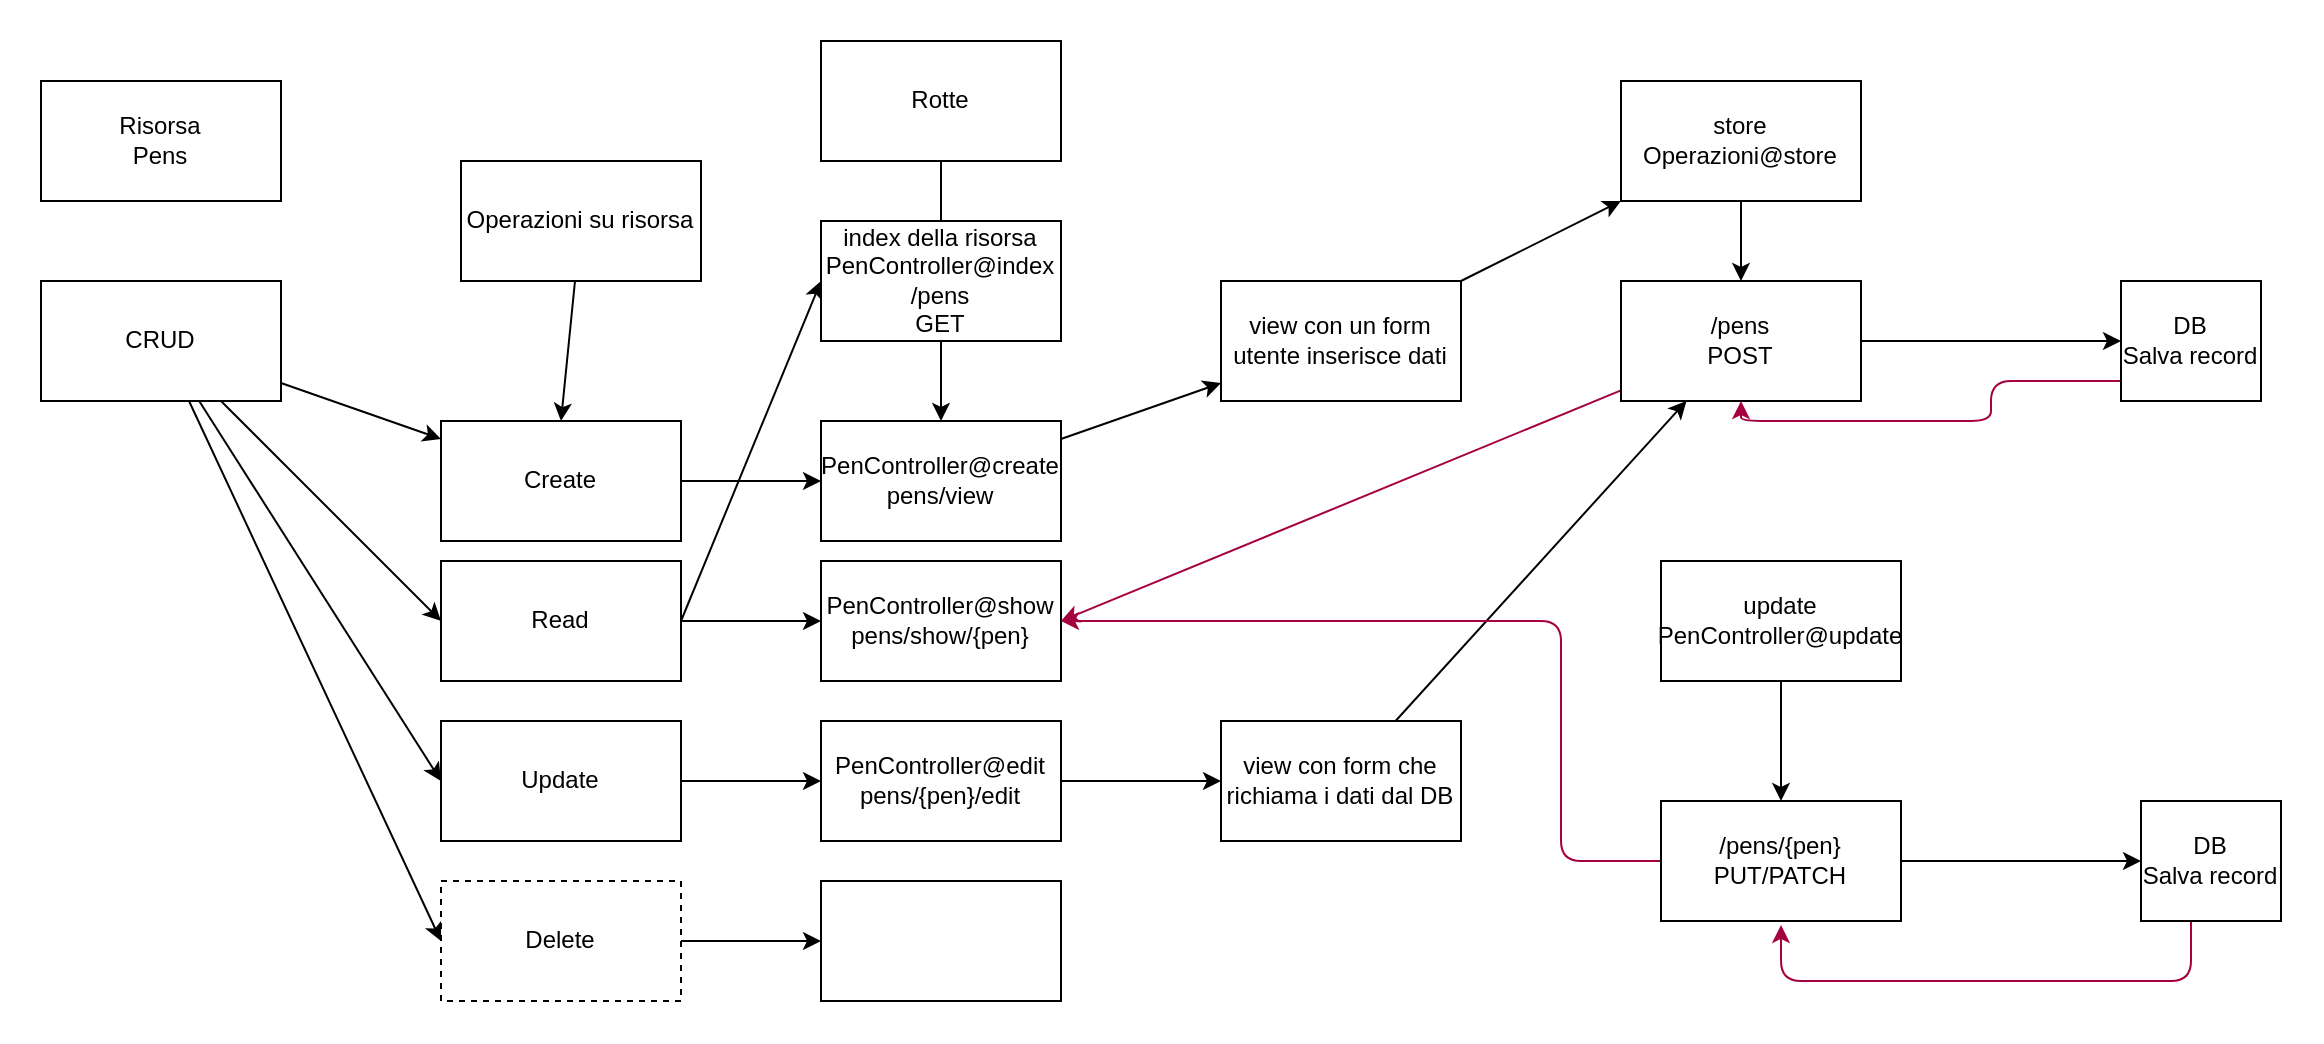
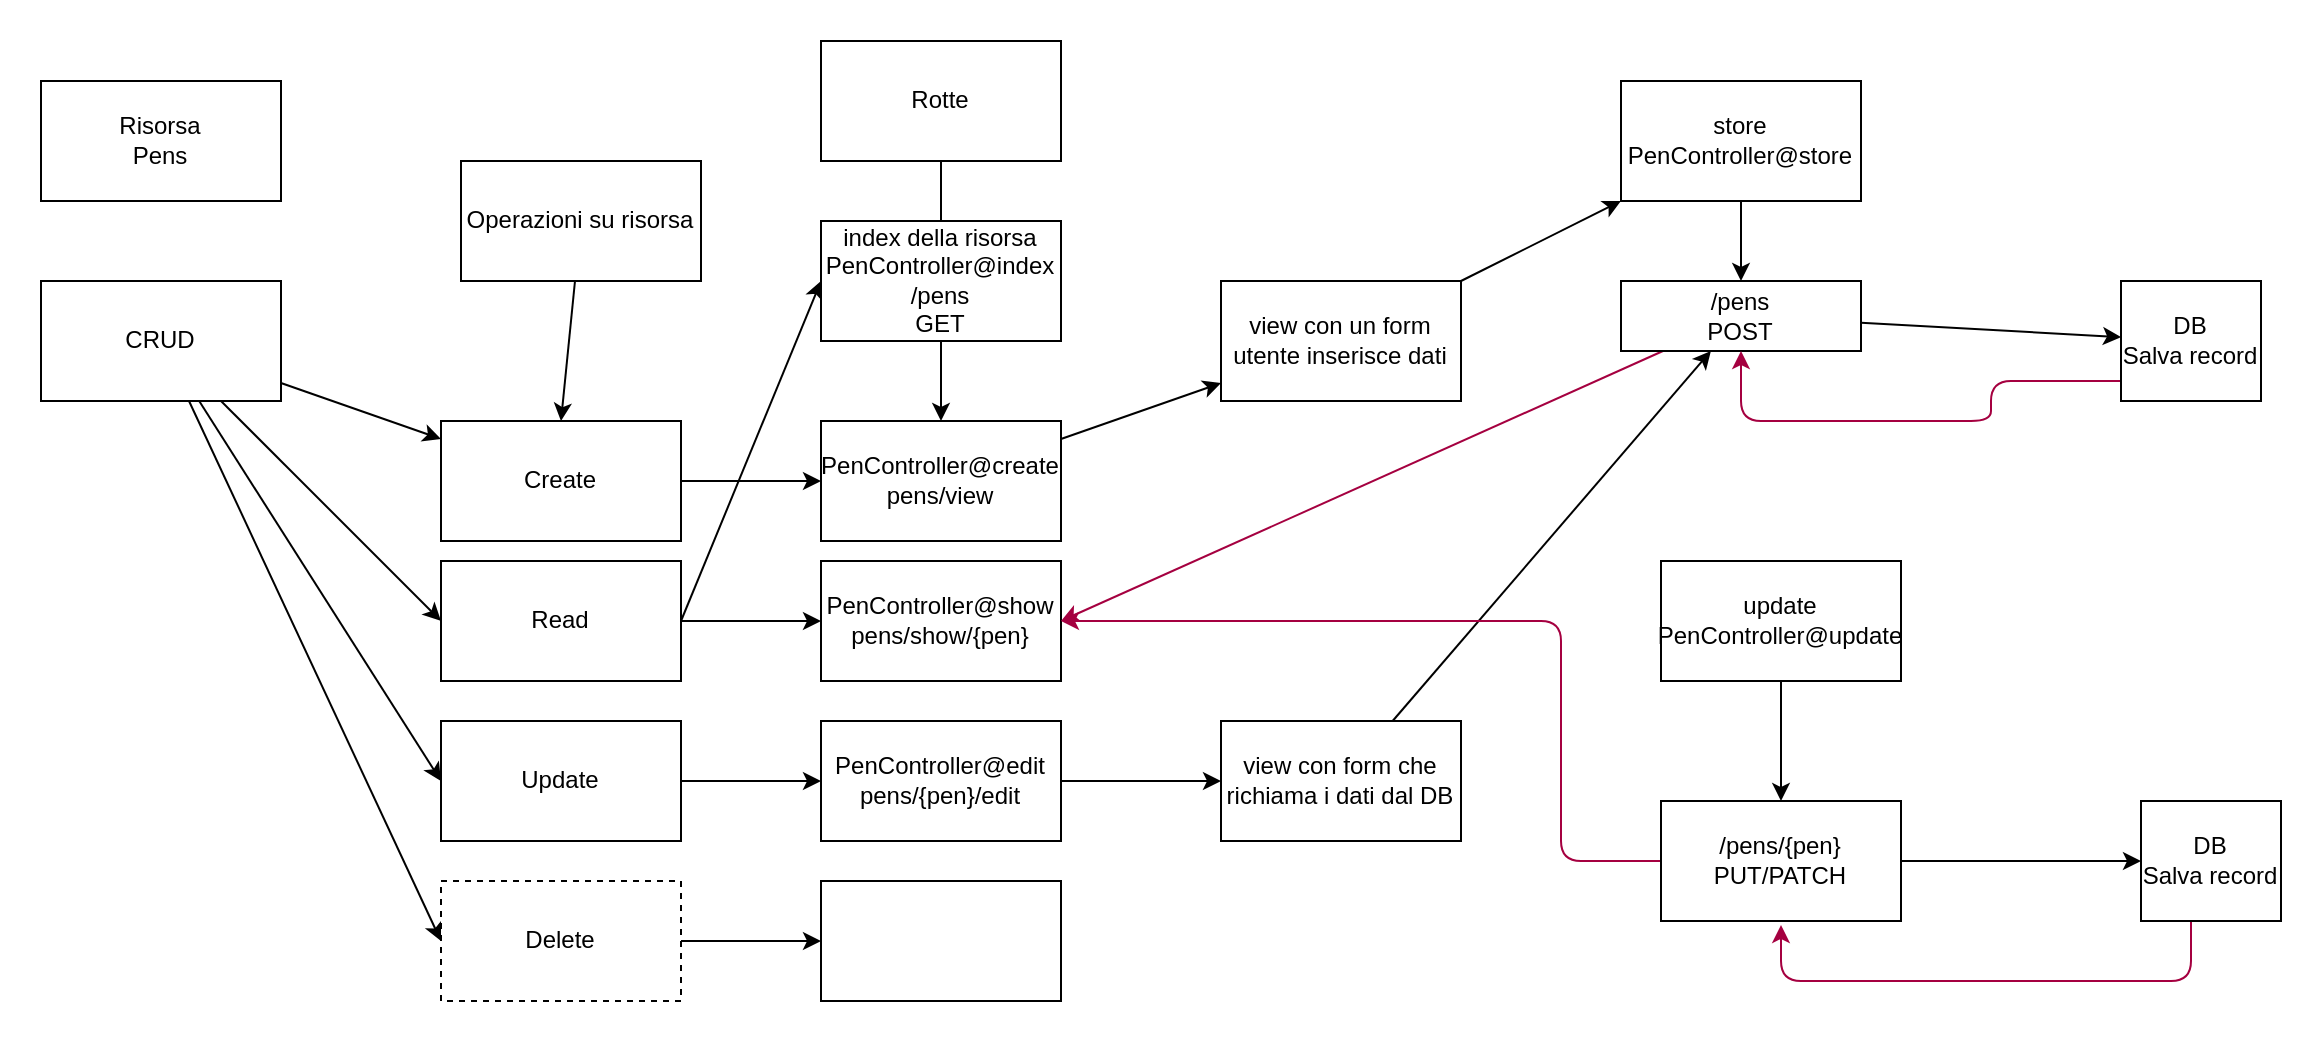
node "store Operazioni@store": label "store Operazioni@store" -> "store PenController@store"
node "/pens POST": size 240x120 -> 240x70
